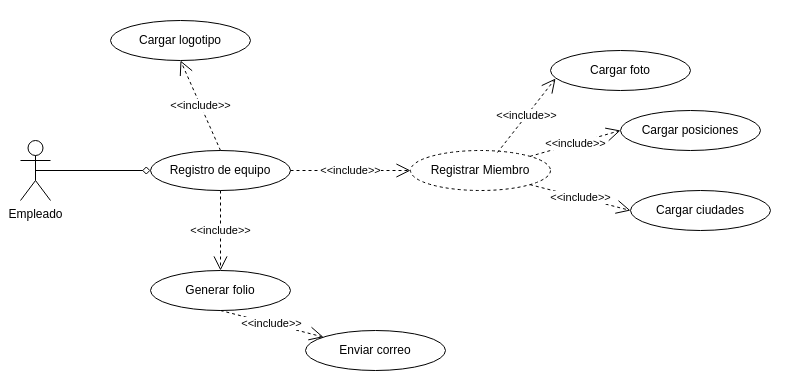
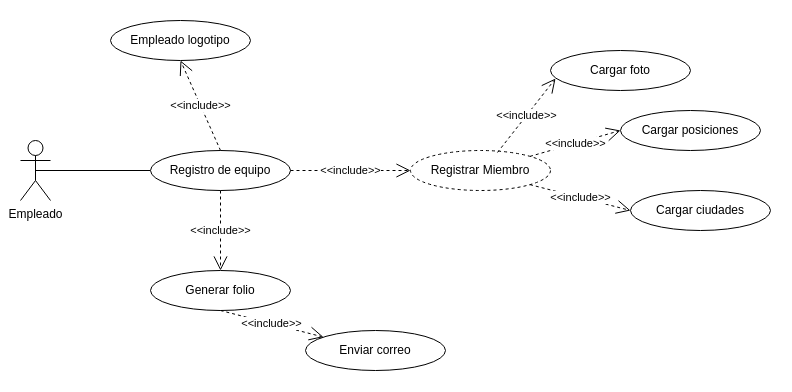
node "Cargar logotipo": label "Cargar logotipo" -> "Empleado logotipo"
edge "Empleado" -> "Registro de equipo": arrowhead diamond -> none
